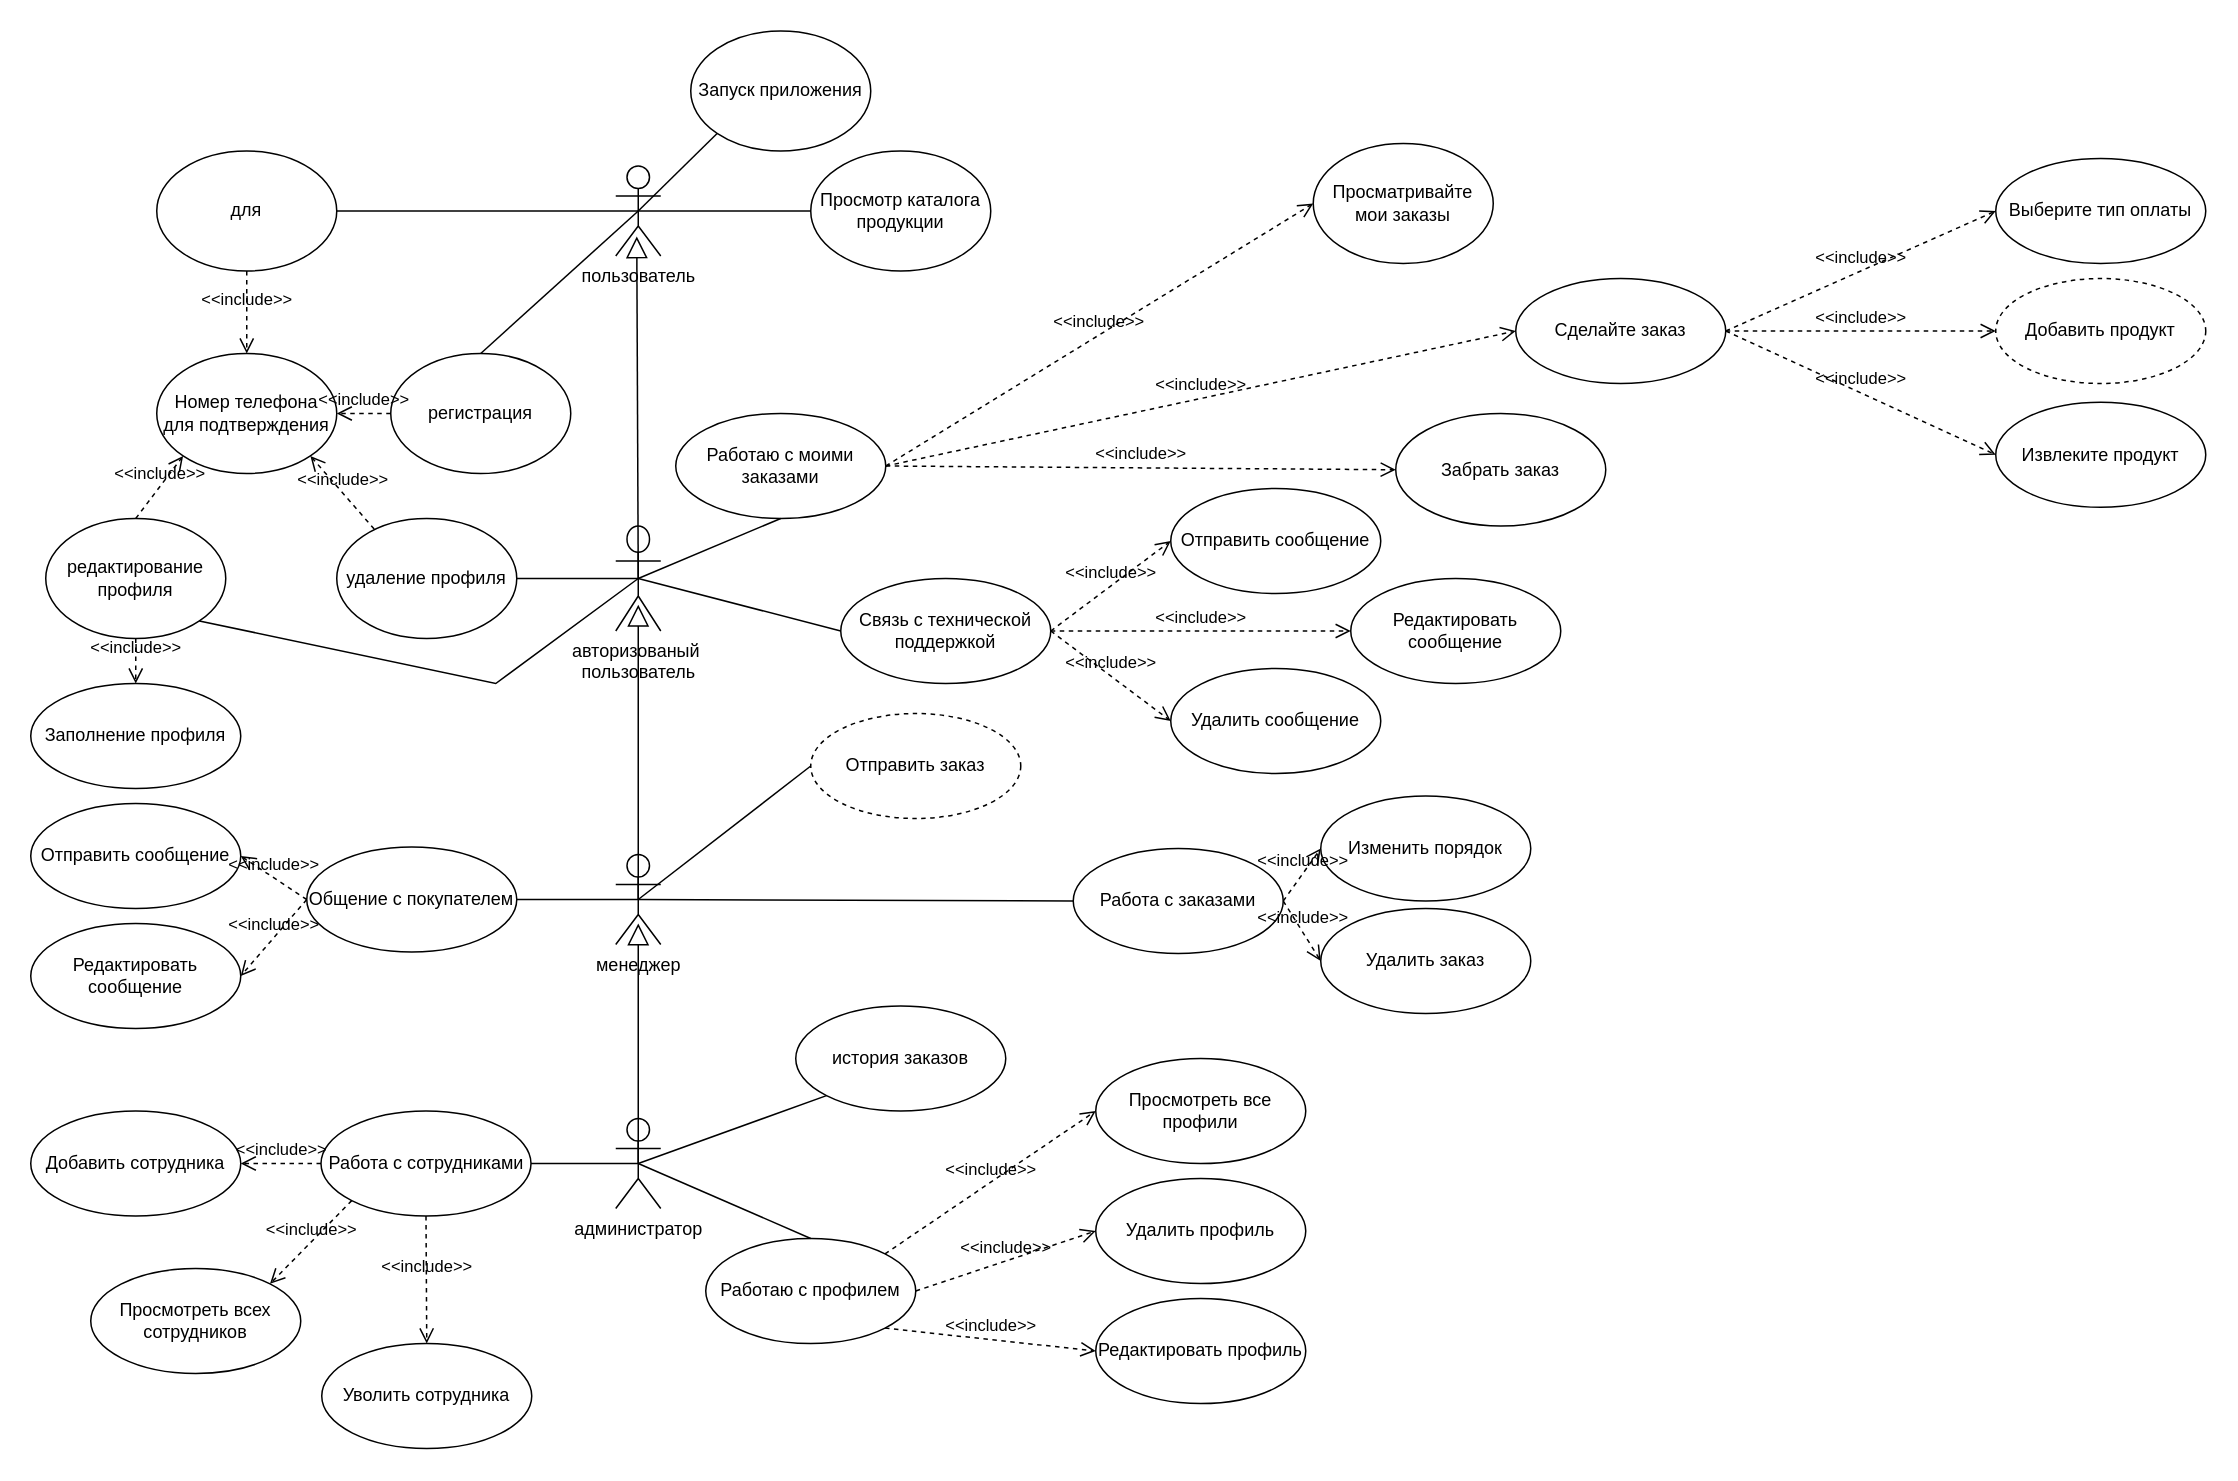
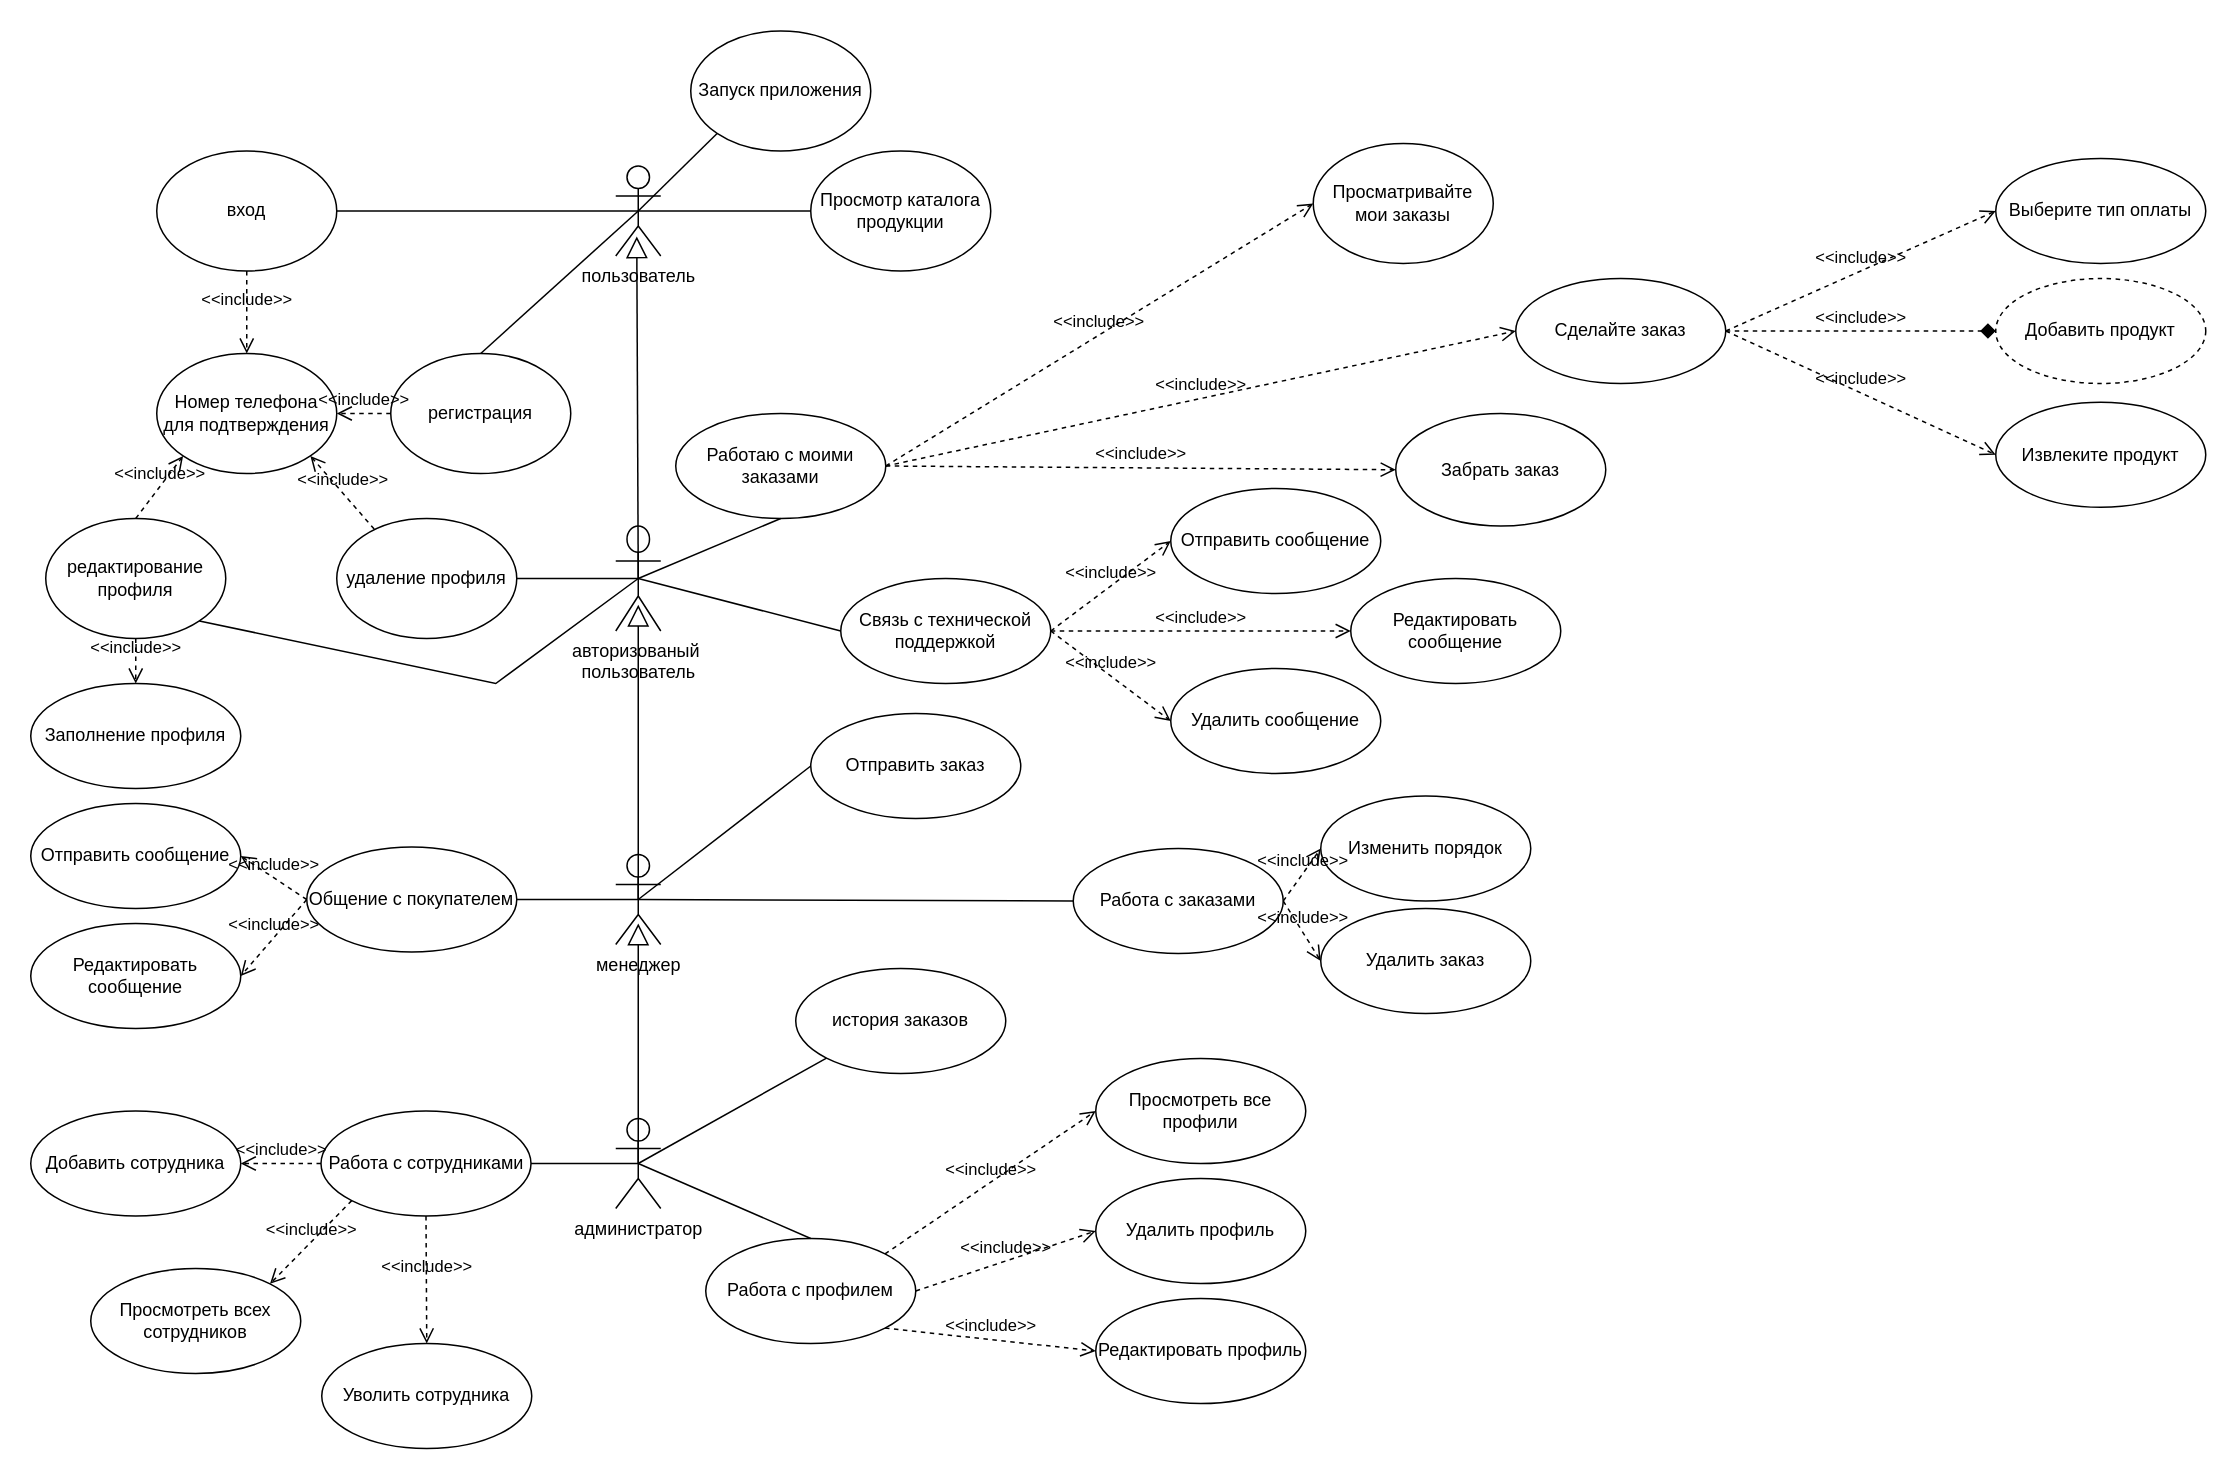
node "для": label "для" -> "вход"
edge "Сделайте заказ" -> "Добавить продукт": arrowhead open -> diamond
node "Отправить заказ": style dashed -> solid
node "история заказов": moved (901, 1058) -> (901, 1021)
node "Работаю с профилем": label "Работаю с профилем" -> "Работа с профилем"
